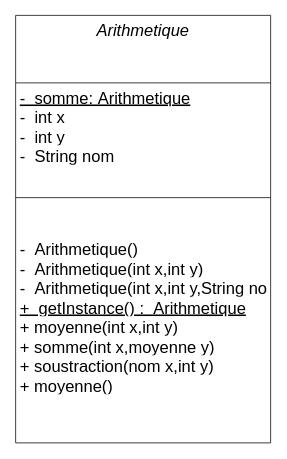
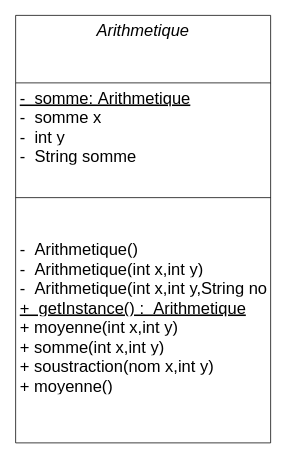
node "- int x": label "- int x" -> "- somme x"
node "- String nom": label "- String nom" -> "- String somme"
node "+ somme(int x,moyenne y)": label "+ somme(int x,moyenne y)" -> "+ somme(int x,int y)"
